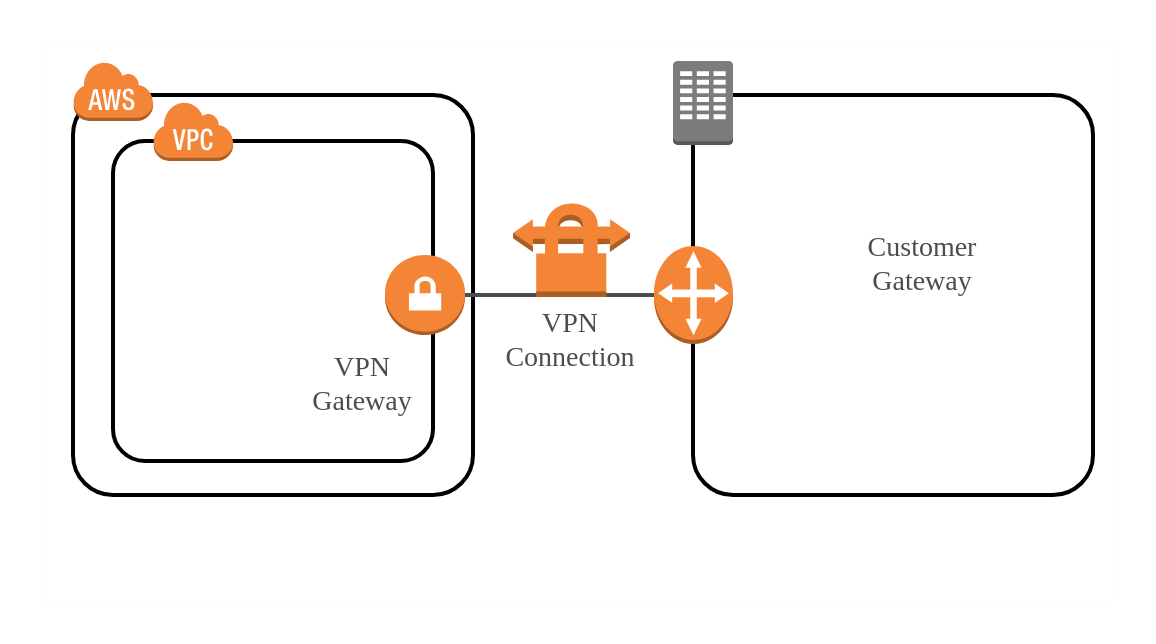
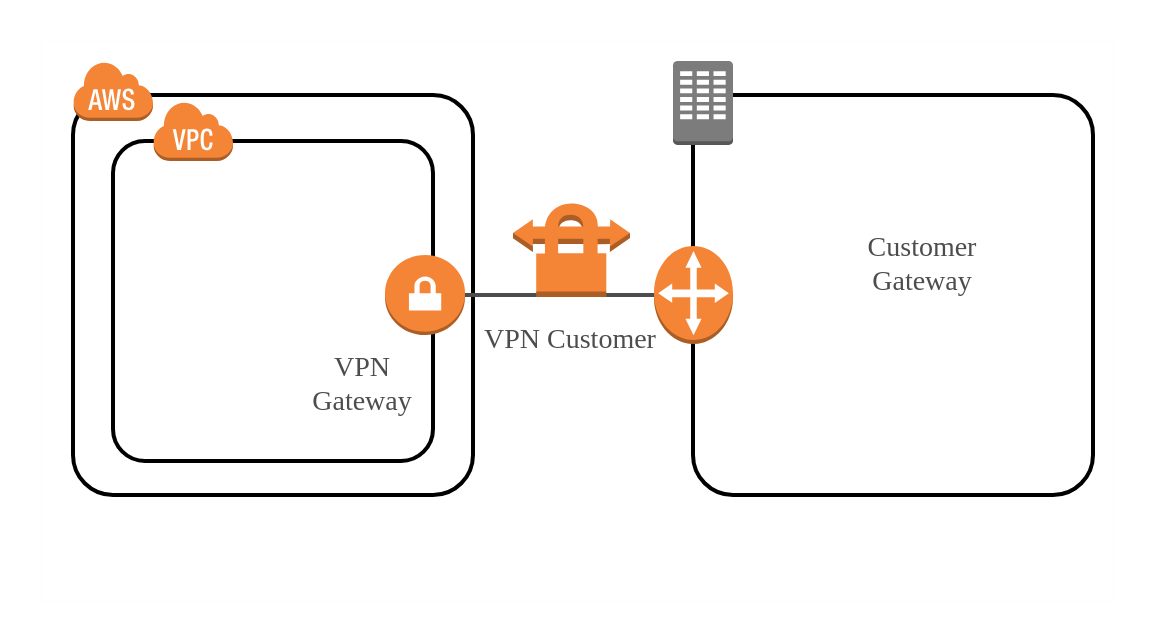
node "VPN Connection": label "VPN Connection" -> "VPN Customer"
